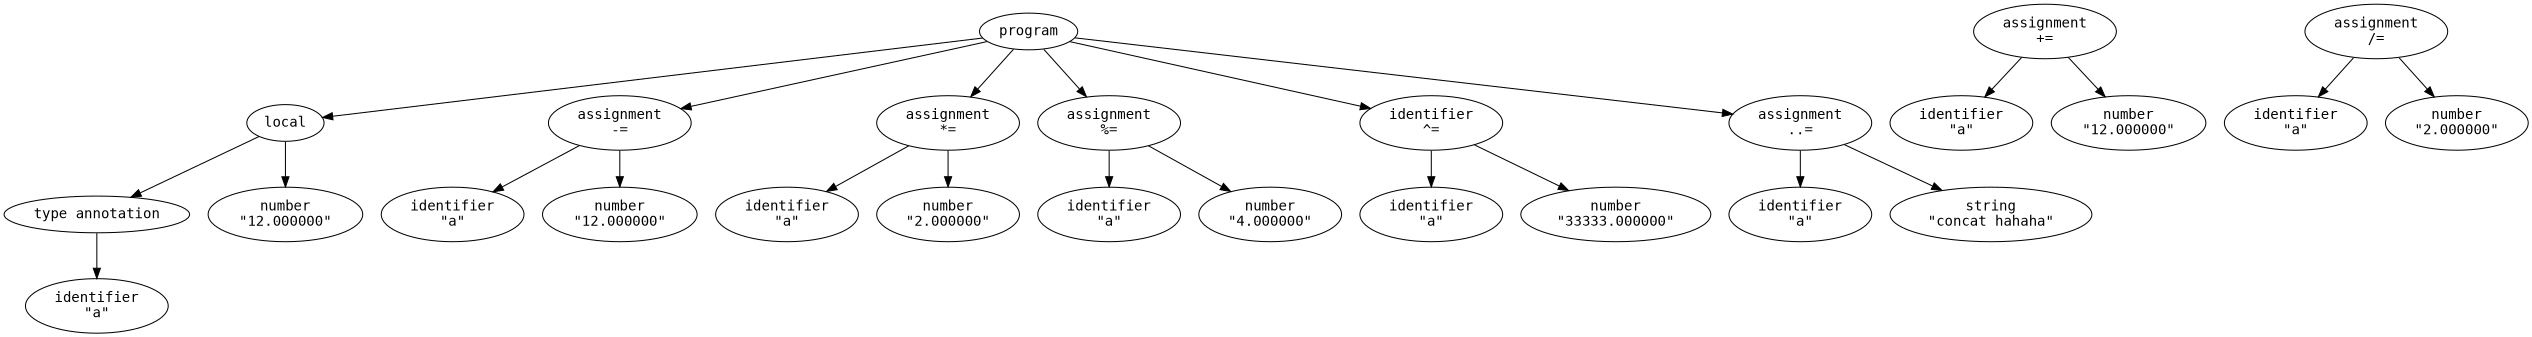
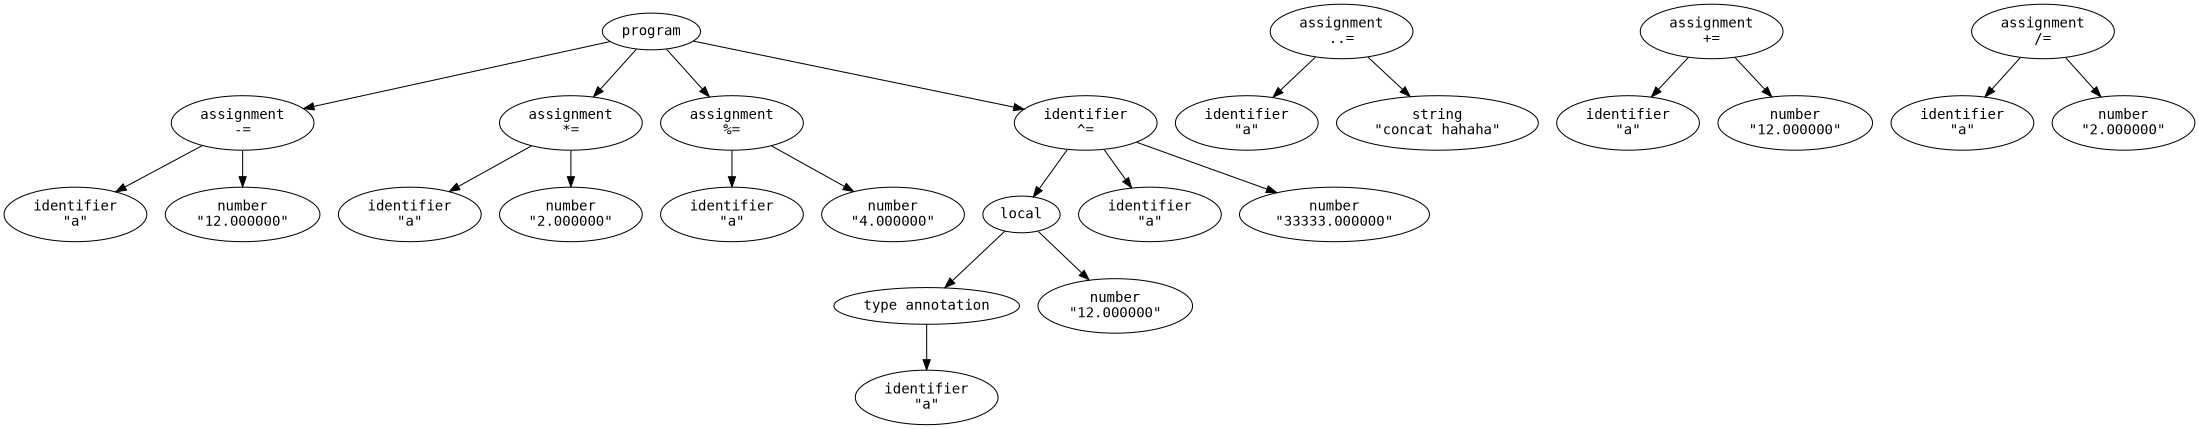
edge "program" -> "assignment ..=": removed
edge "program" -> "local": now "identifier ^=" -> "local"
